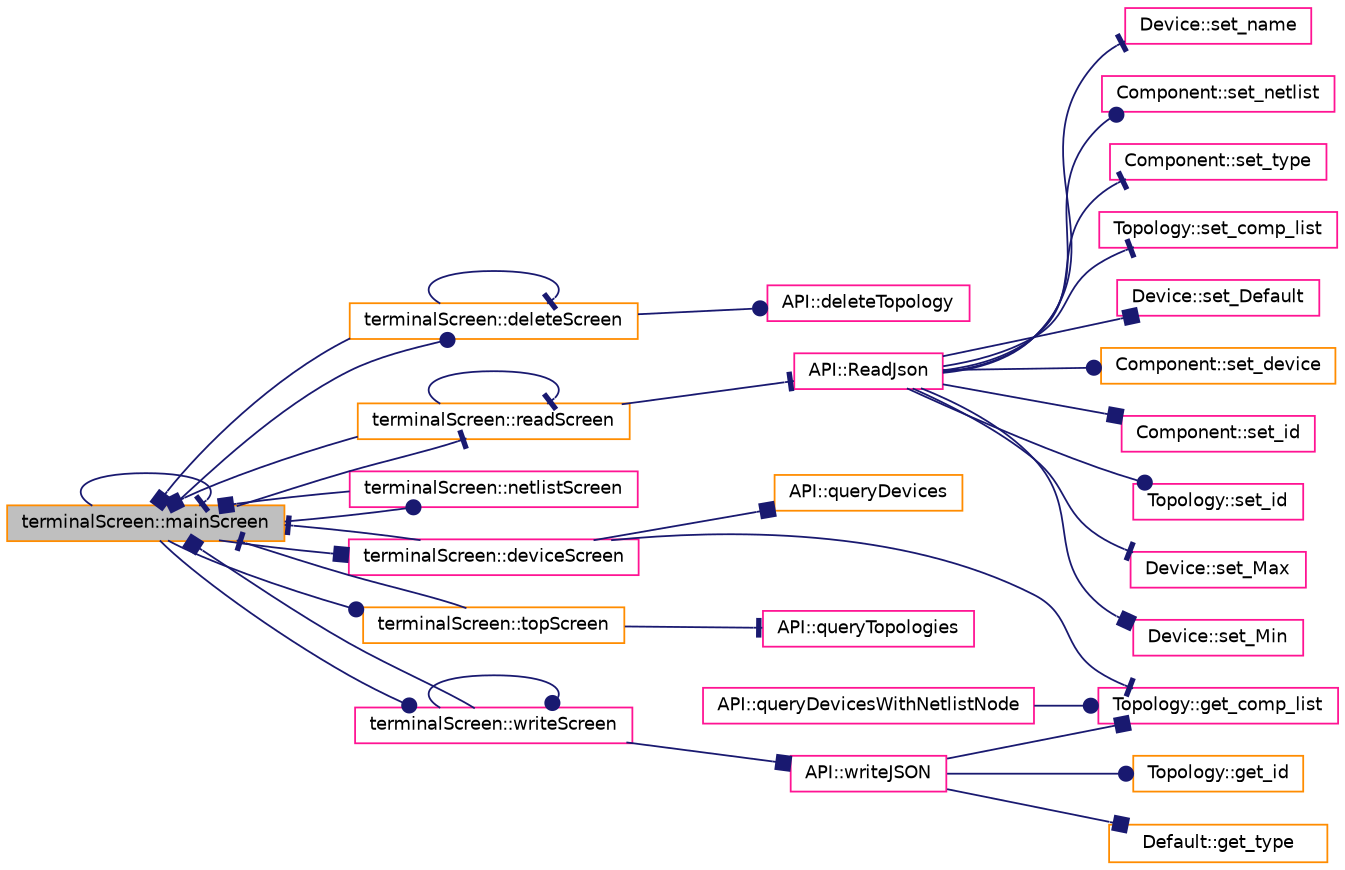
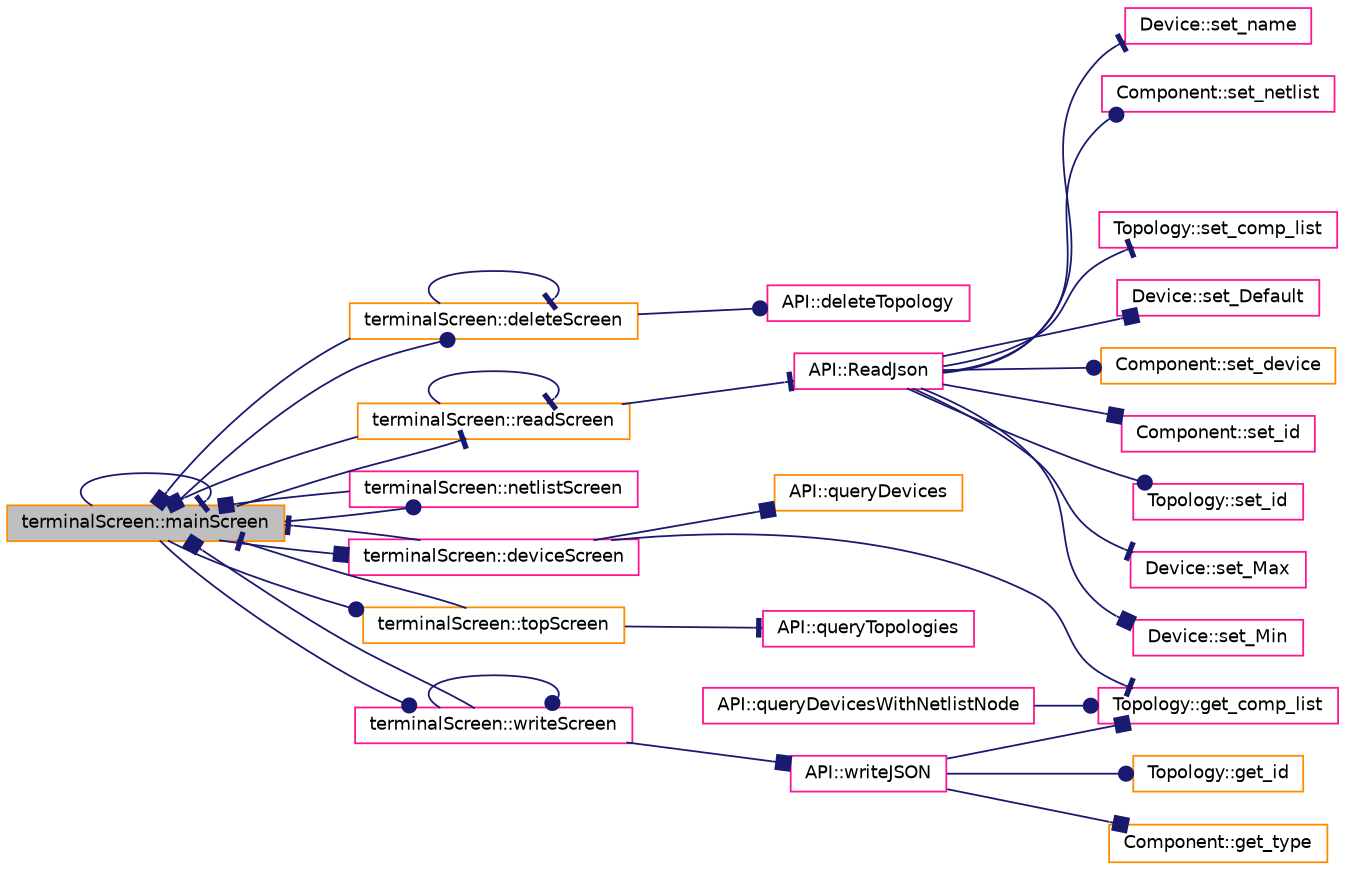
node "Component::set_type": removed
node "Default::get_type": label "Default::get_type" -> "Component::get_type"
